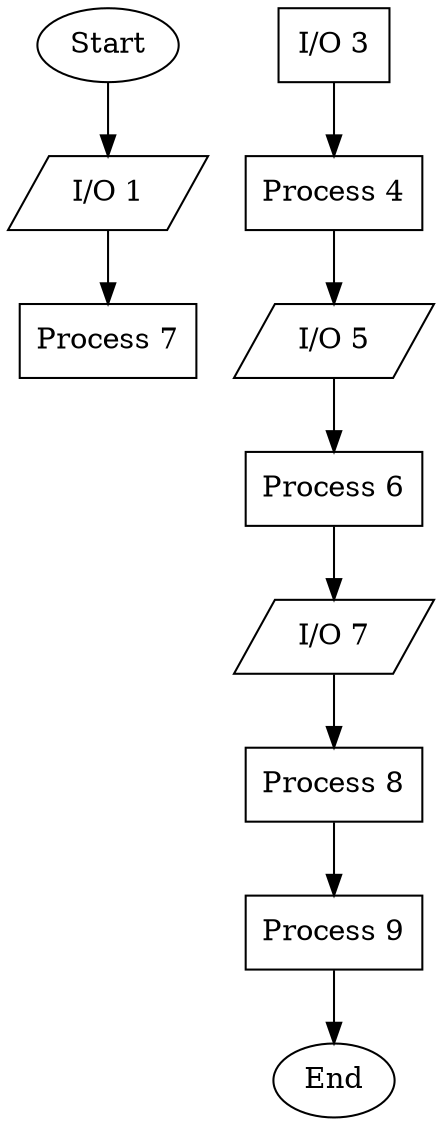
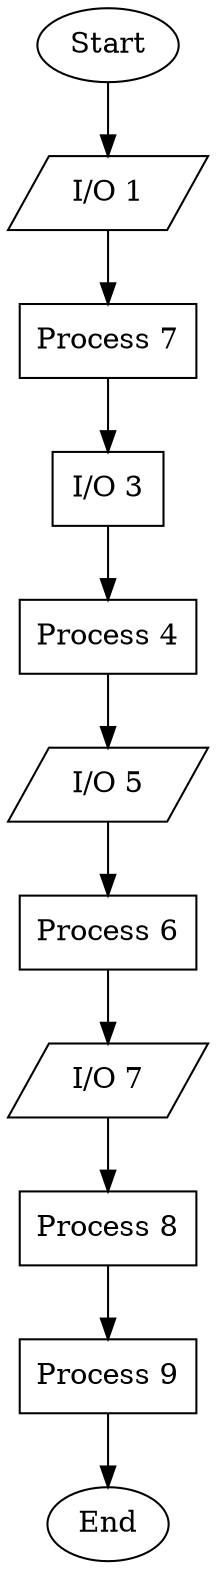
edge "Process 7" -> "I/O 3": added
